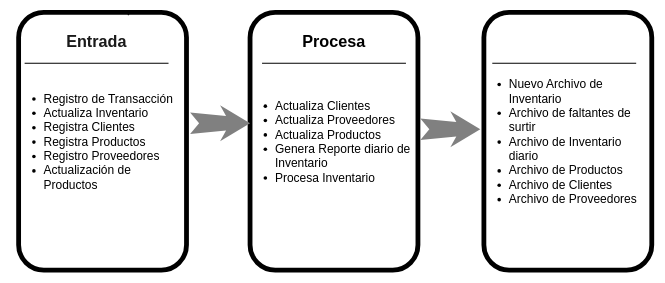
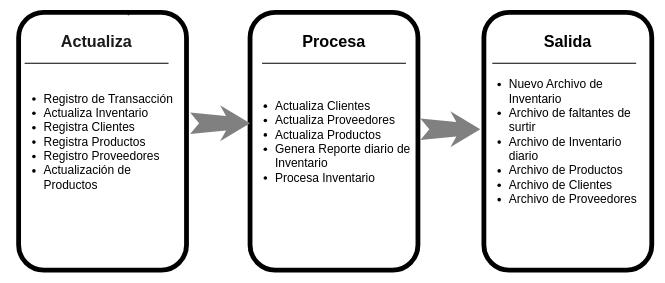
node "Entrada": label "Entrada" -> "Actualiza"
node "Salida": added
